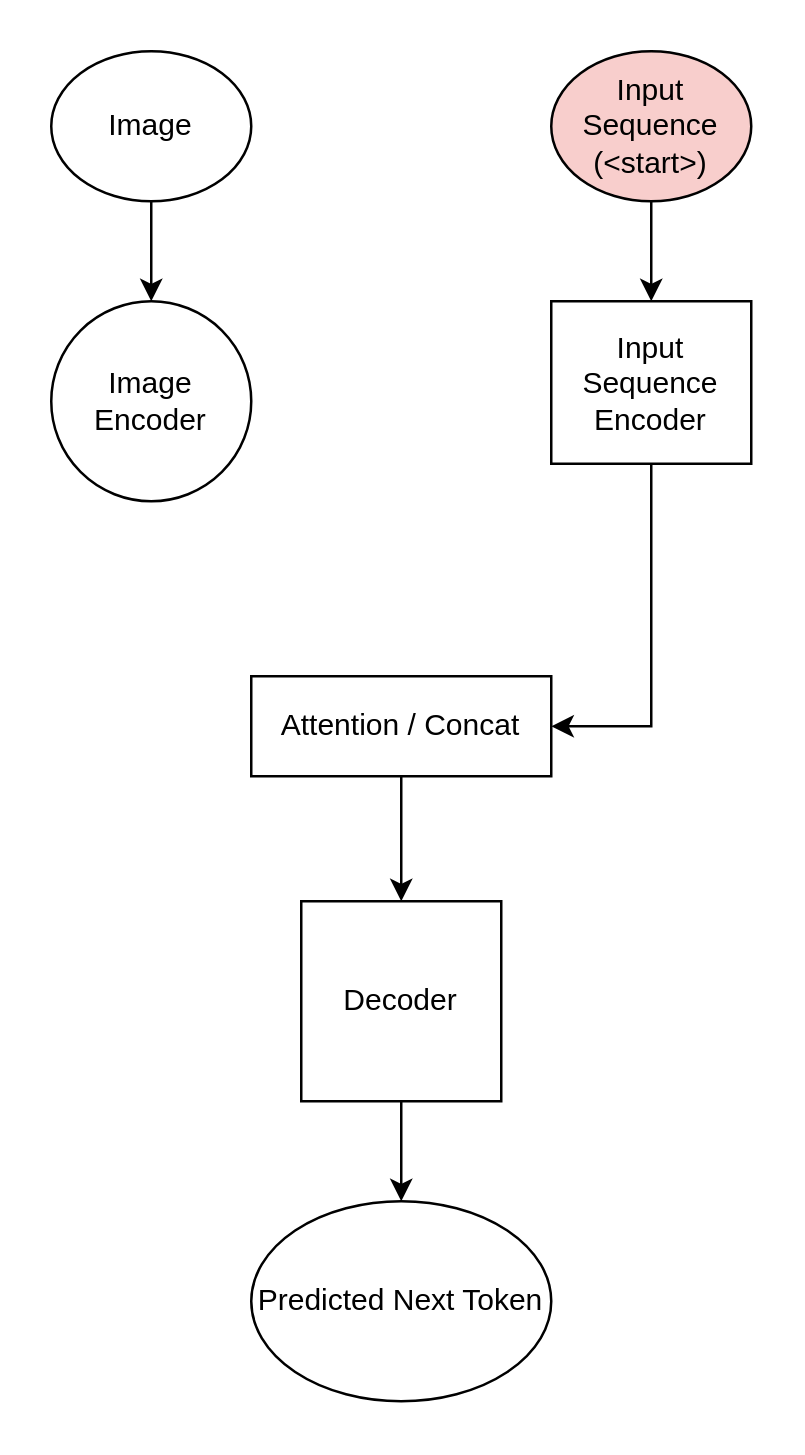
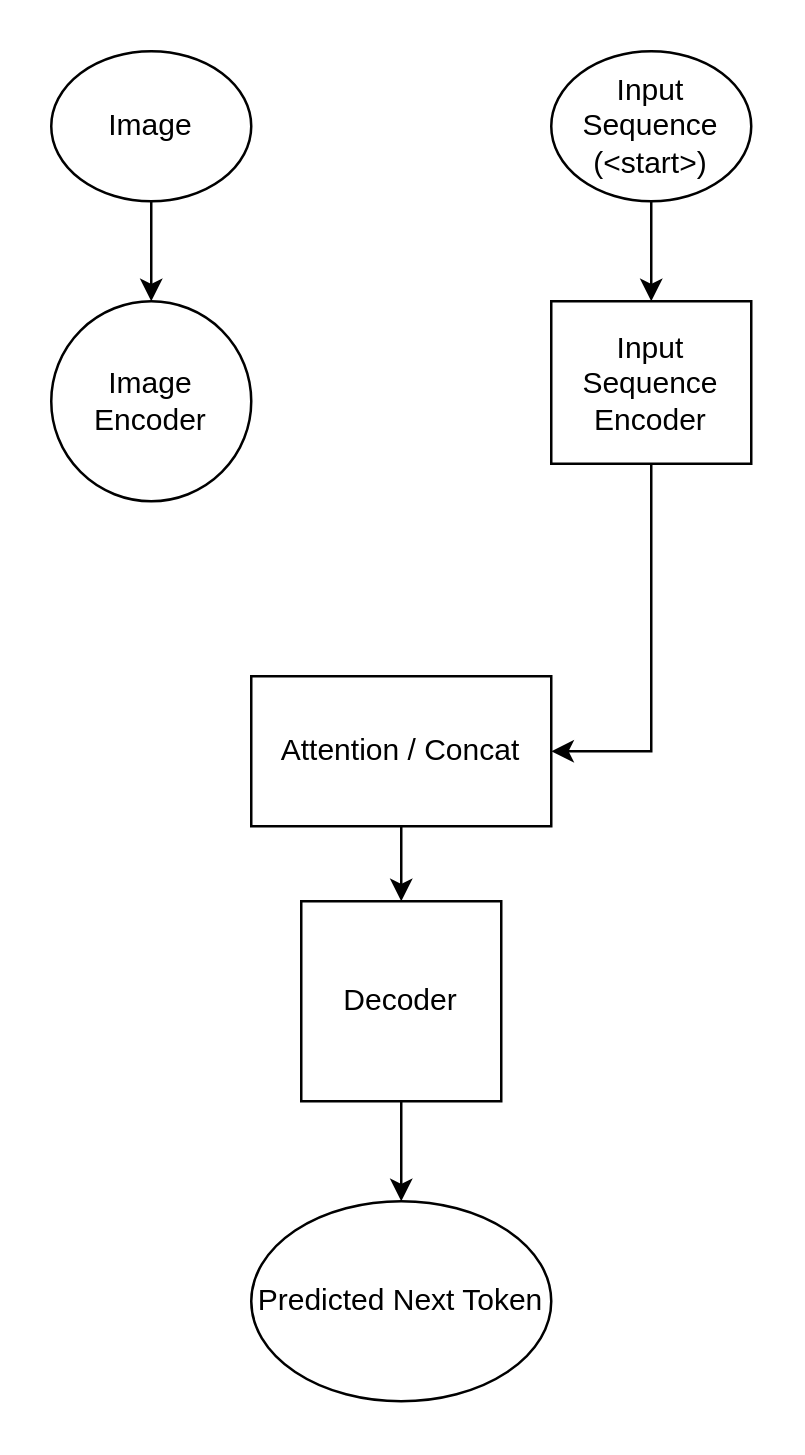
node "Input Sequence (<start>)": fillcolor #f8cecc -> #ffffff
node "Attention / Concat": size 300x100 -> 300x150
